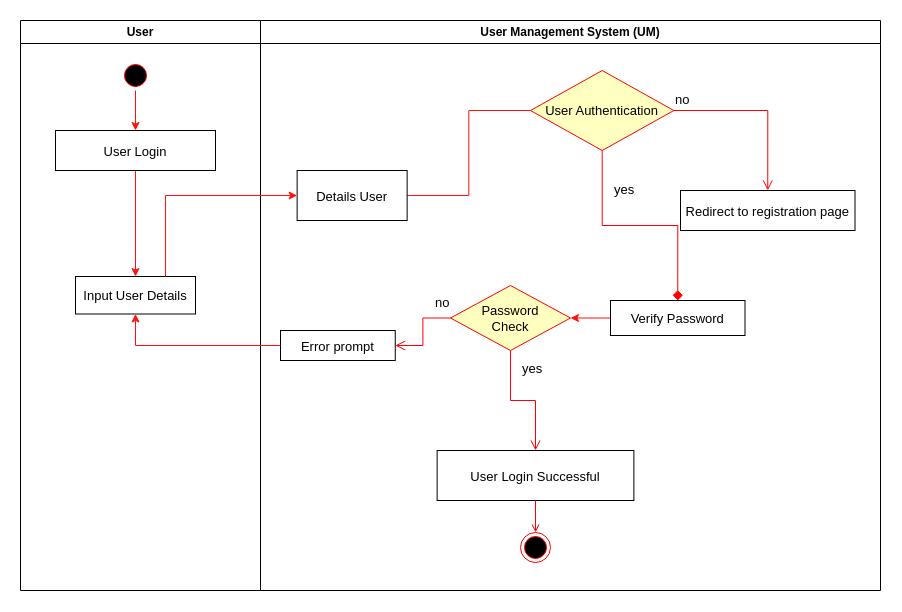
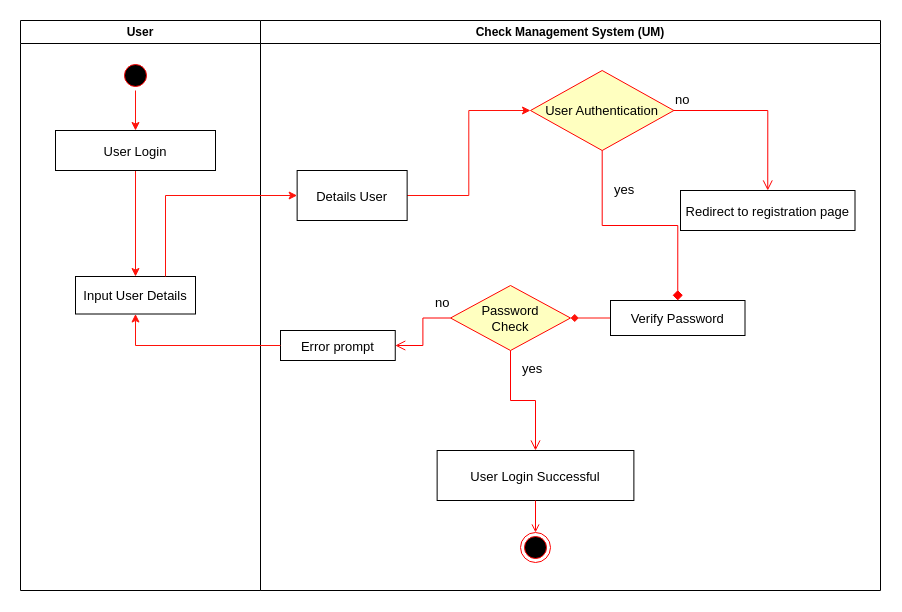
node "User Management System (UM)": label "User Management System (UM)" -> "Check Management System (UM)"
edge "User Authentication" -- "Details User": arrowhead none -> classic
edge "Verify Password" -> "Password Check": arrowhead classic -> diamond
